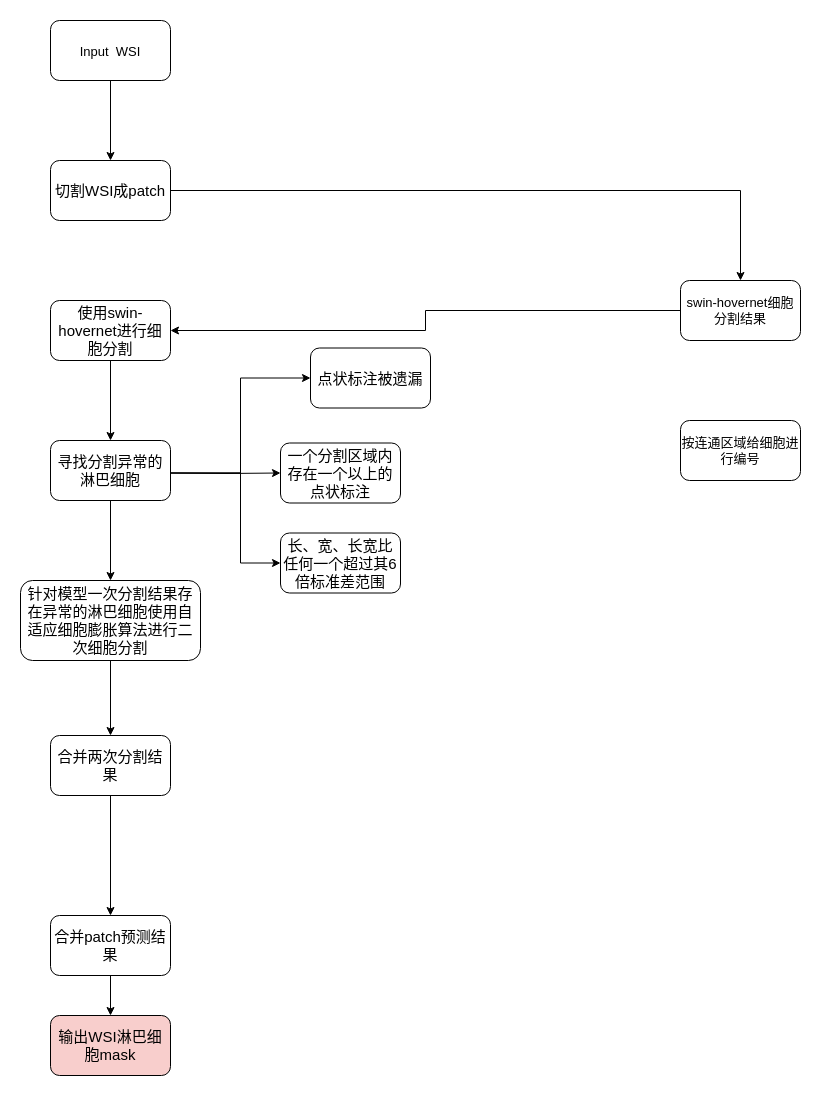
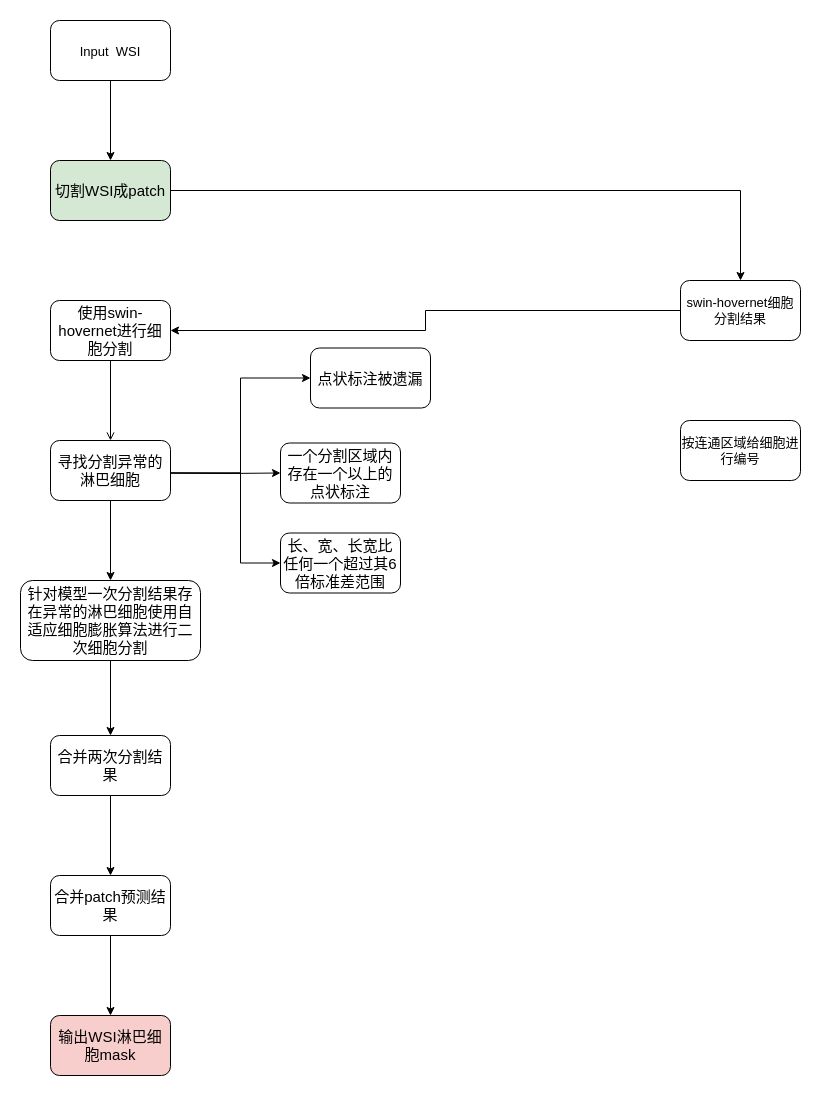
node "切割WSI成patch": fillcolor #ffffff -> #d5e8d4
edge "使用swin-hovernet进行细胞分割" -> "寻找分割异常的淋巴细胞": arrowhead classic -> open
node "合并patch预测结果": moved (111, 946) -> (111, 906)
